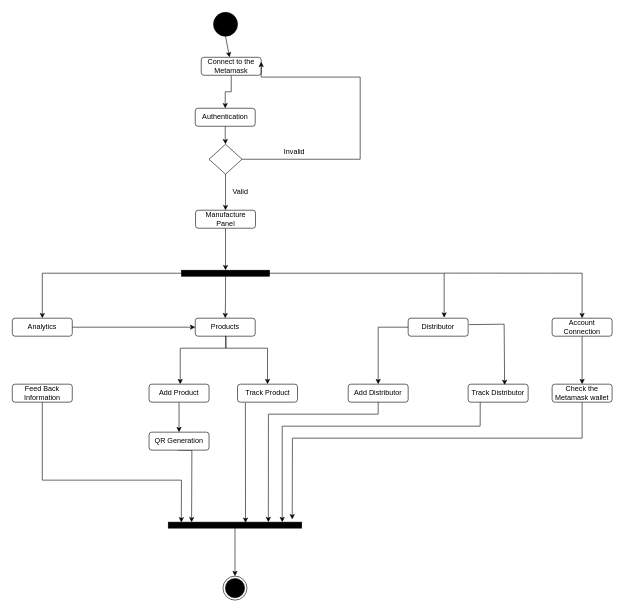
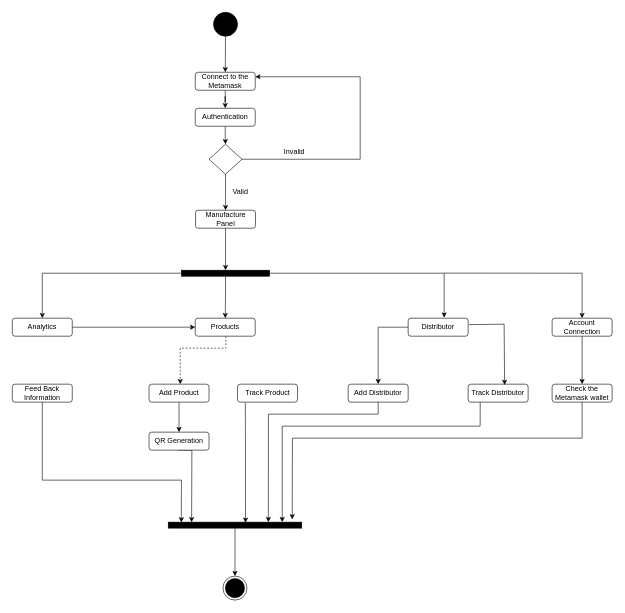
node "Connect to the Metamask": moved (231, 66) -> (225, 81)
edge "Products" -> "Add Product": style solid -> dashed
edge "Products" -> "Track Product": removed
